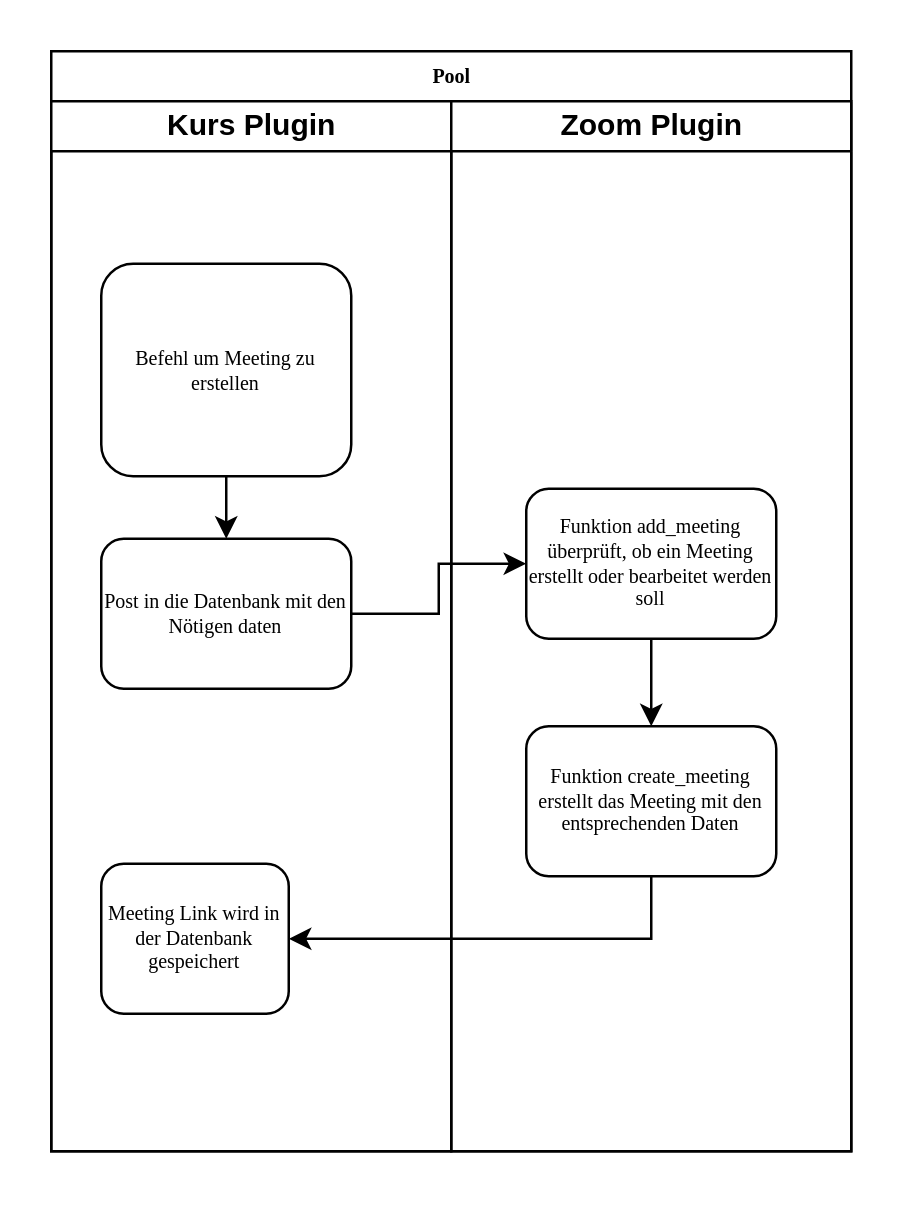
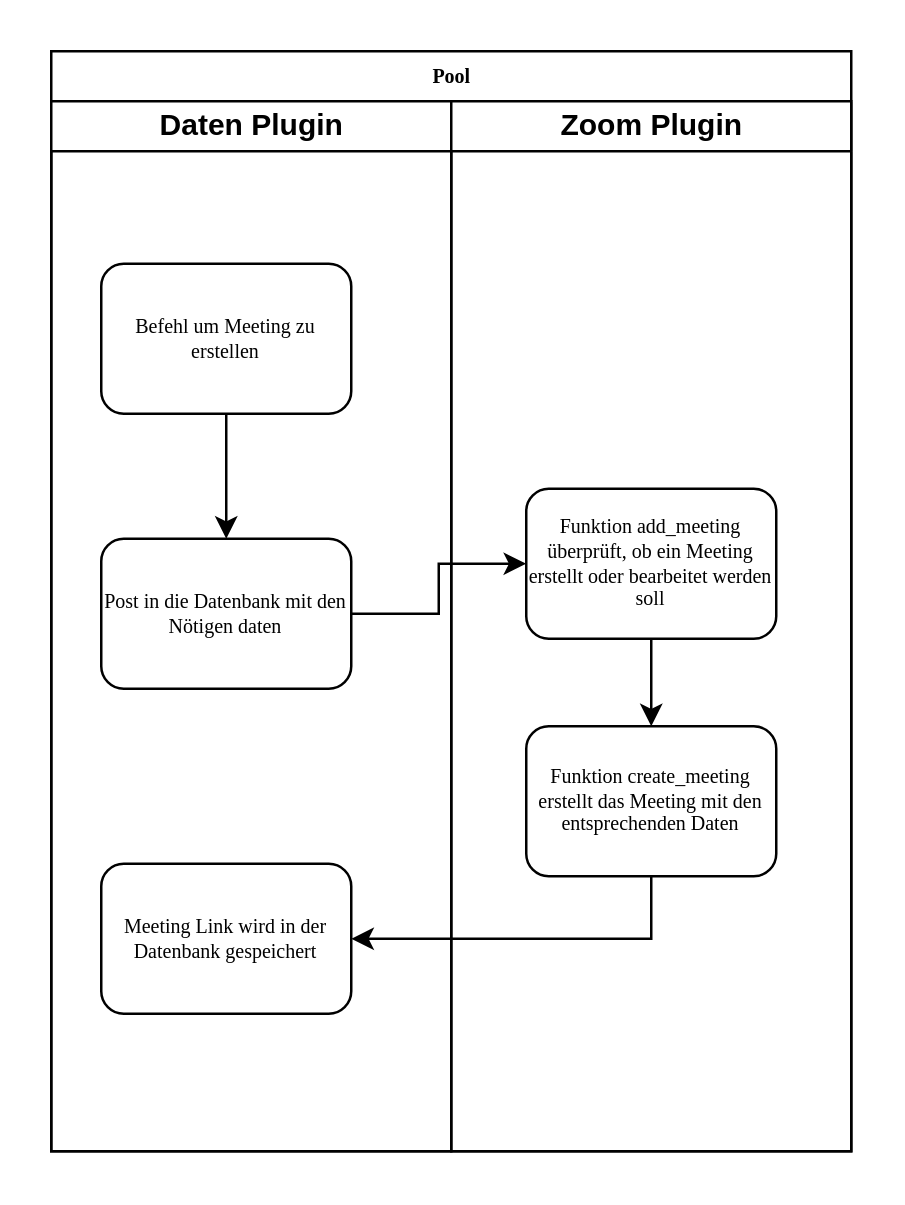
node "Kurs Plugin": label "Kurs Plugin" -> "Daten Plugin"
node "Befehl um Meeting zu erstellen": size 250x213 -> 250x150
node "Meeting Link wird in der Datenbank gespeichert": size 188x150 -> 250x150
